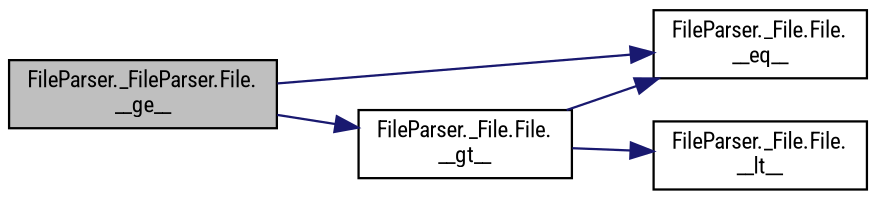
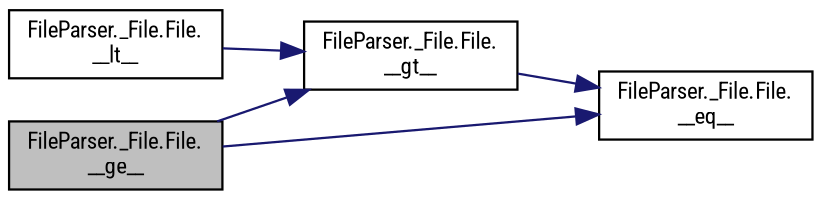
node "FileParser._FileParser.File. __ge__": label "FileParser._FileParser.File. __ge__" -> "FileParser._File.File. __ge__"
edge "FileParser._File.File. __gt__" -> "FileParser._File.File. __lt__": reversed
